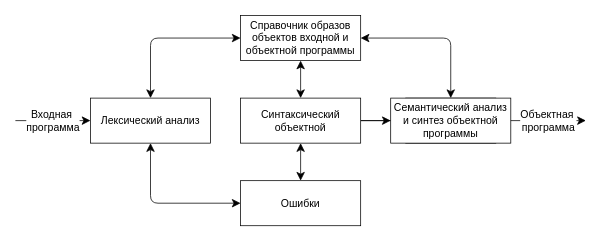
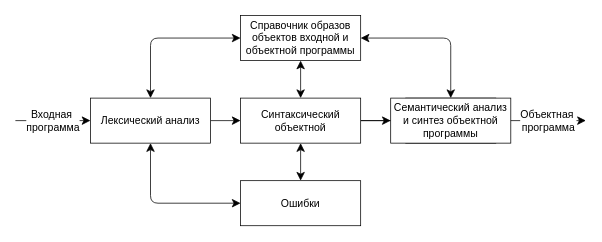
edge "Лексический анализ" -> "Синтаксический объектной": added
